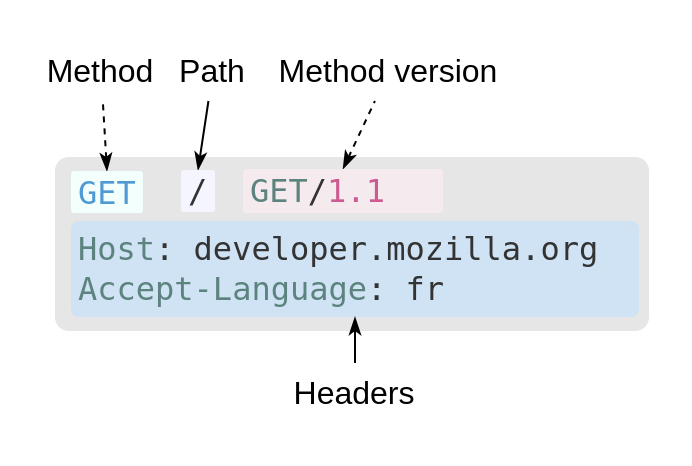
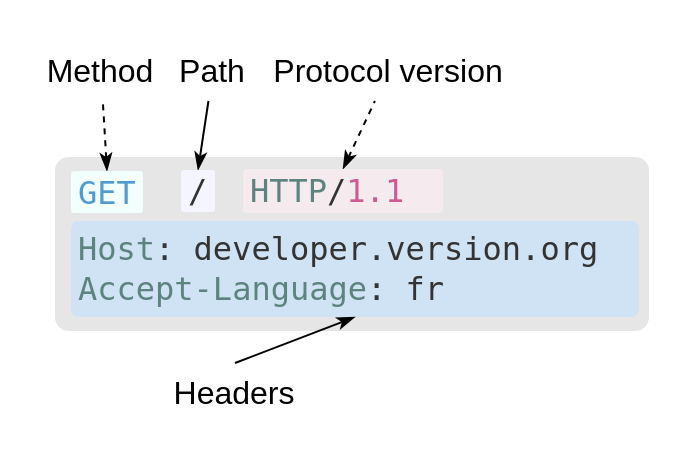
node "Method version": label "Method version" -> "Protocol version"
node "GET/1.1": label "GET/1.1" -> "HTTP/1.1"
node "Host: developer.mozilla.org Accept-Language: fr": label "Host: developer.mozilla.org Accept-Language: fr" -> "Host: developer.version.org Accept-Language: fr"
node "Headers": moved (355, 393) -> (235, 393)
